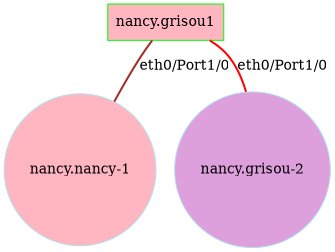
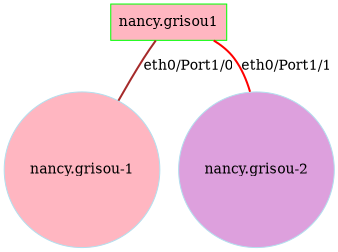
edge "nancy.grisou1" -- "nancy.grisou-2": label "eth0/Port1/0" -> "eth0/Port1/1"
node "nancy.nancy-1": label "nancy.nancy-1" -> "nancy.grisou-1"
